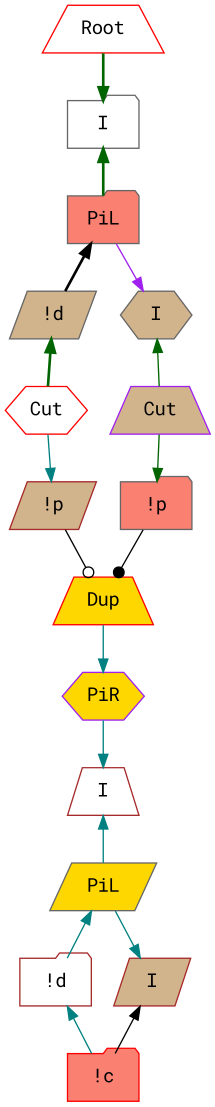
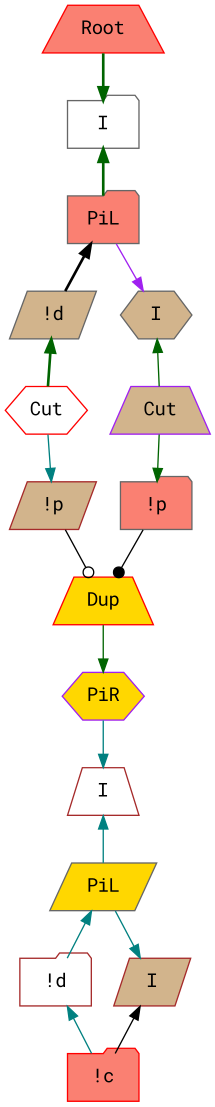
node "Root": fillcolor white -> salmon
edge "Dup" -> "PiR": color teal -> darkgreen
